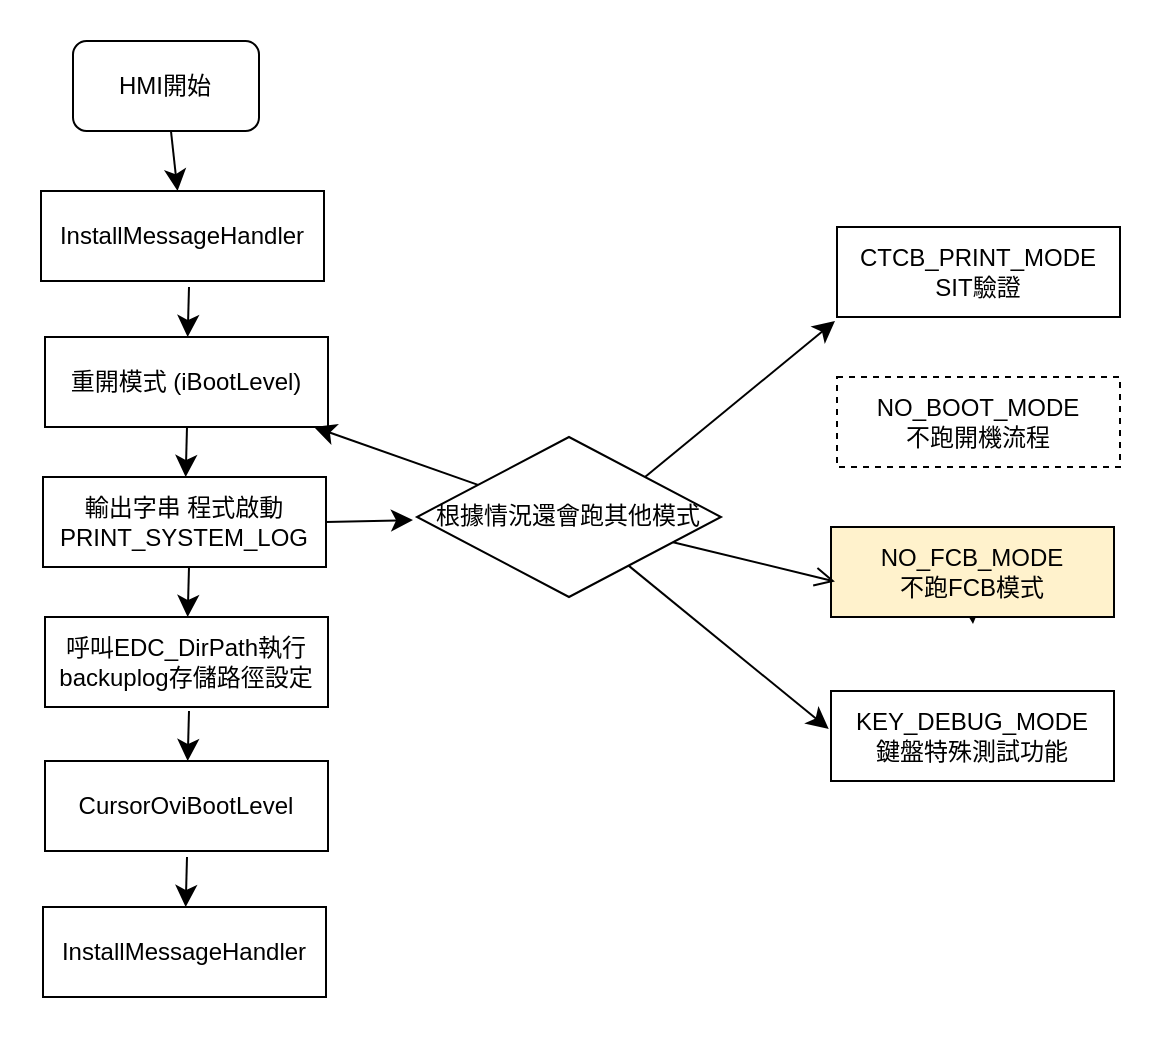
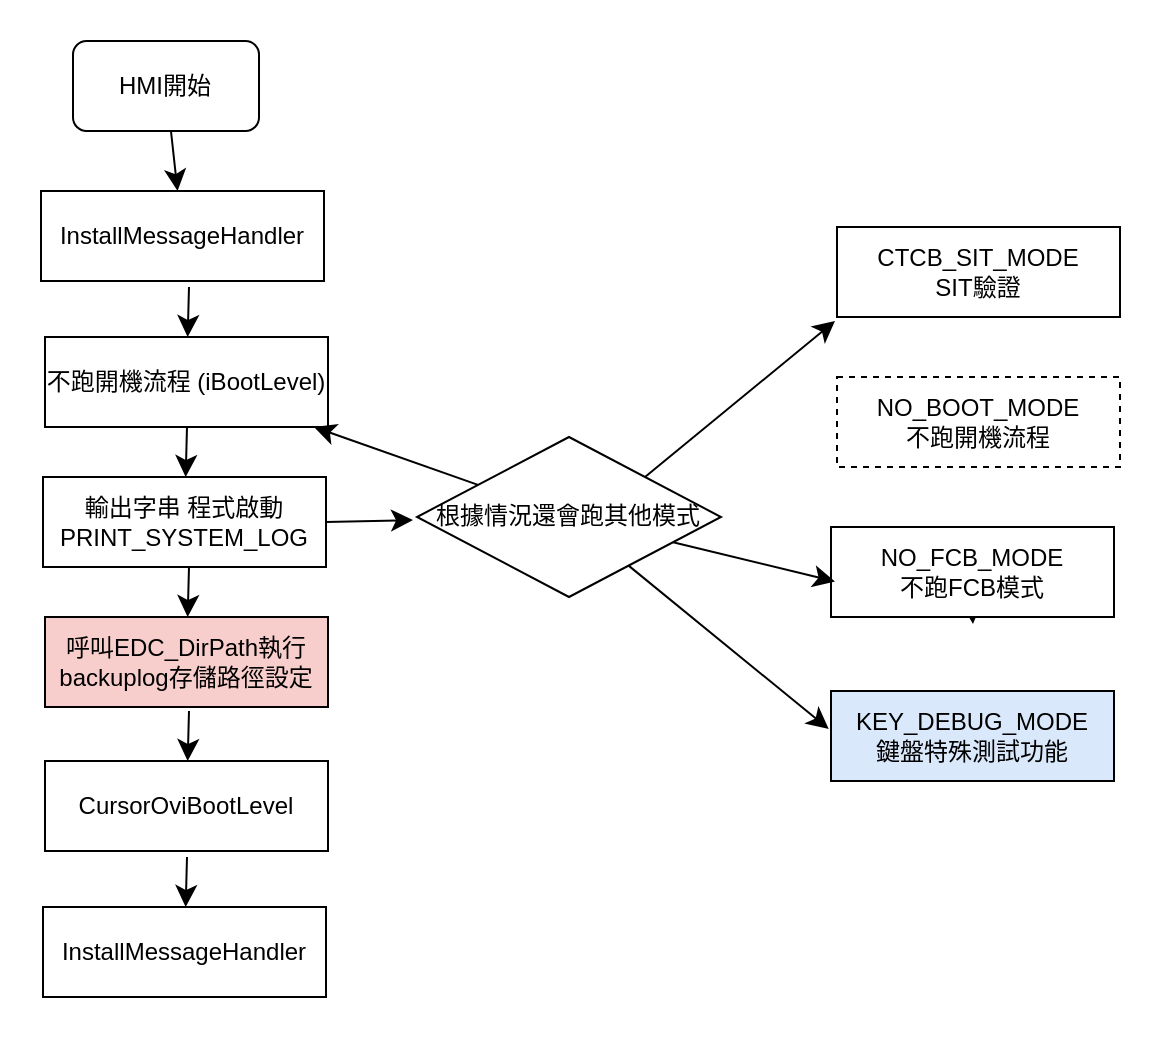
node "CTCB_PRINT_MODE SIT驗證": label "CTCB_PRINT_MODE SIT驗證" -> "CTCB_SIT_MODE SIT驗證"
node "重開模式 (iBootLevel)": label "重開模式 (iBootLevel)" -> "不跑開機流程 (iBootLevel)"
node "NO_FCB_MODE 不跑FCB模式": fillcolor #fff2cc -> #ffffff
edge "根據情況還會跑其他模式" -> "NO_FCB_MODE 不跑FCB模式": arrowhead open -> classic
node "呼叫EDC_DirPath執行backuplog存儲路徑設定": fillcolor #ffffff -> #f8cecc
node "KEY_DEBUG_MODE 鍵盤特殊測試功能": fillcolor #ffffff -> #dae8fc
